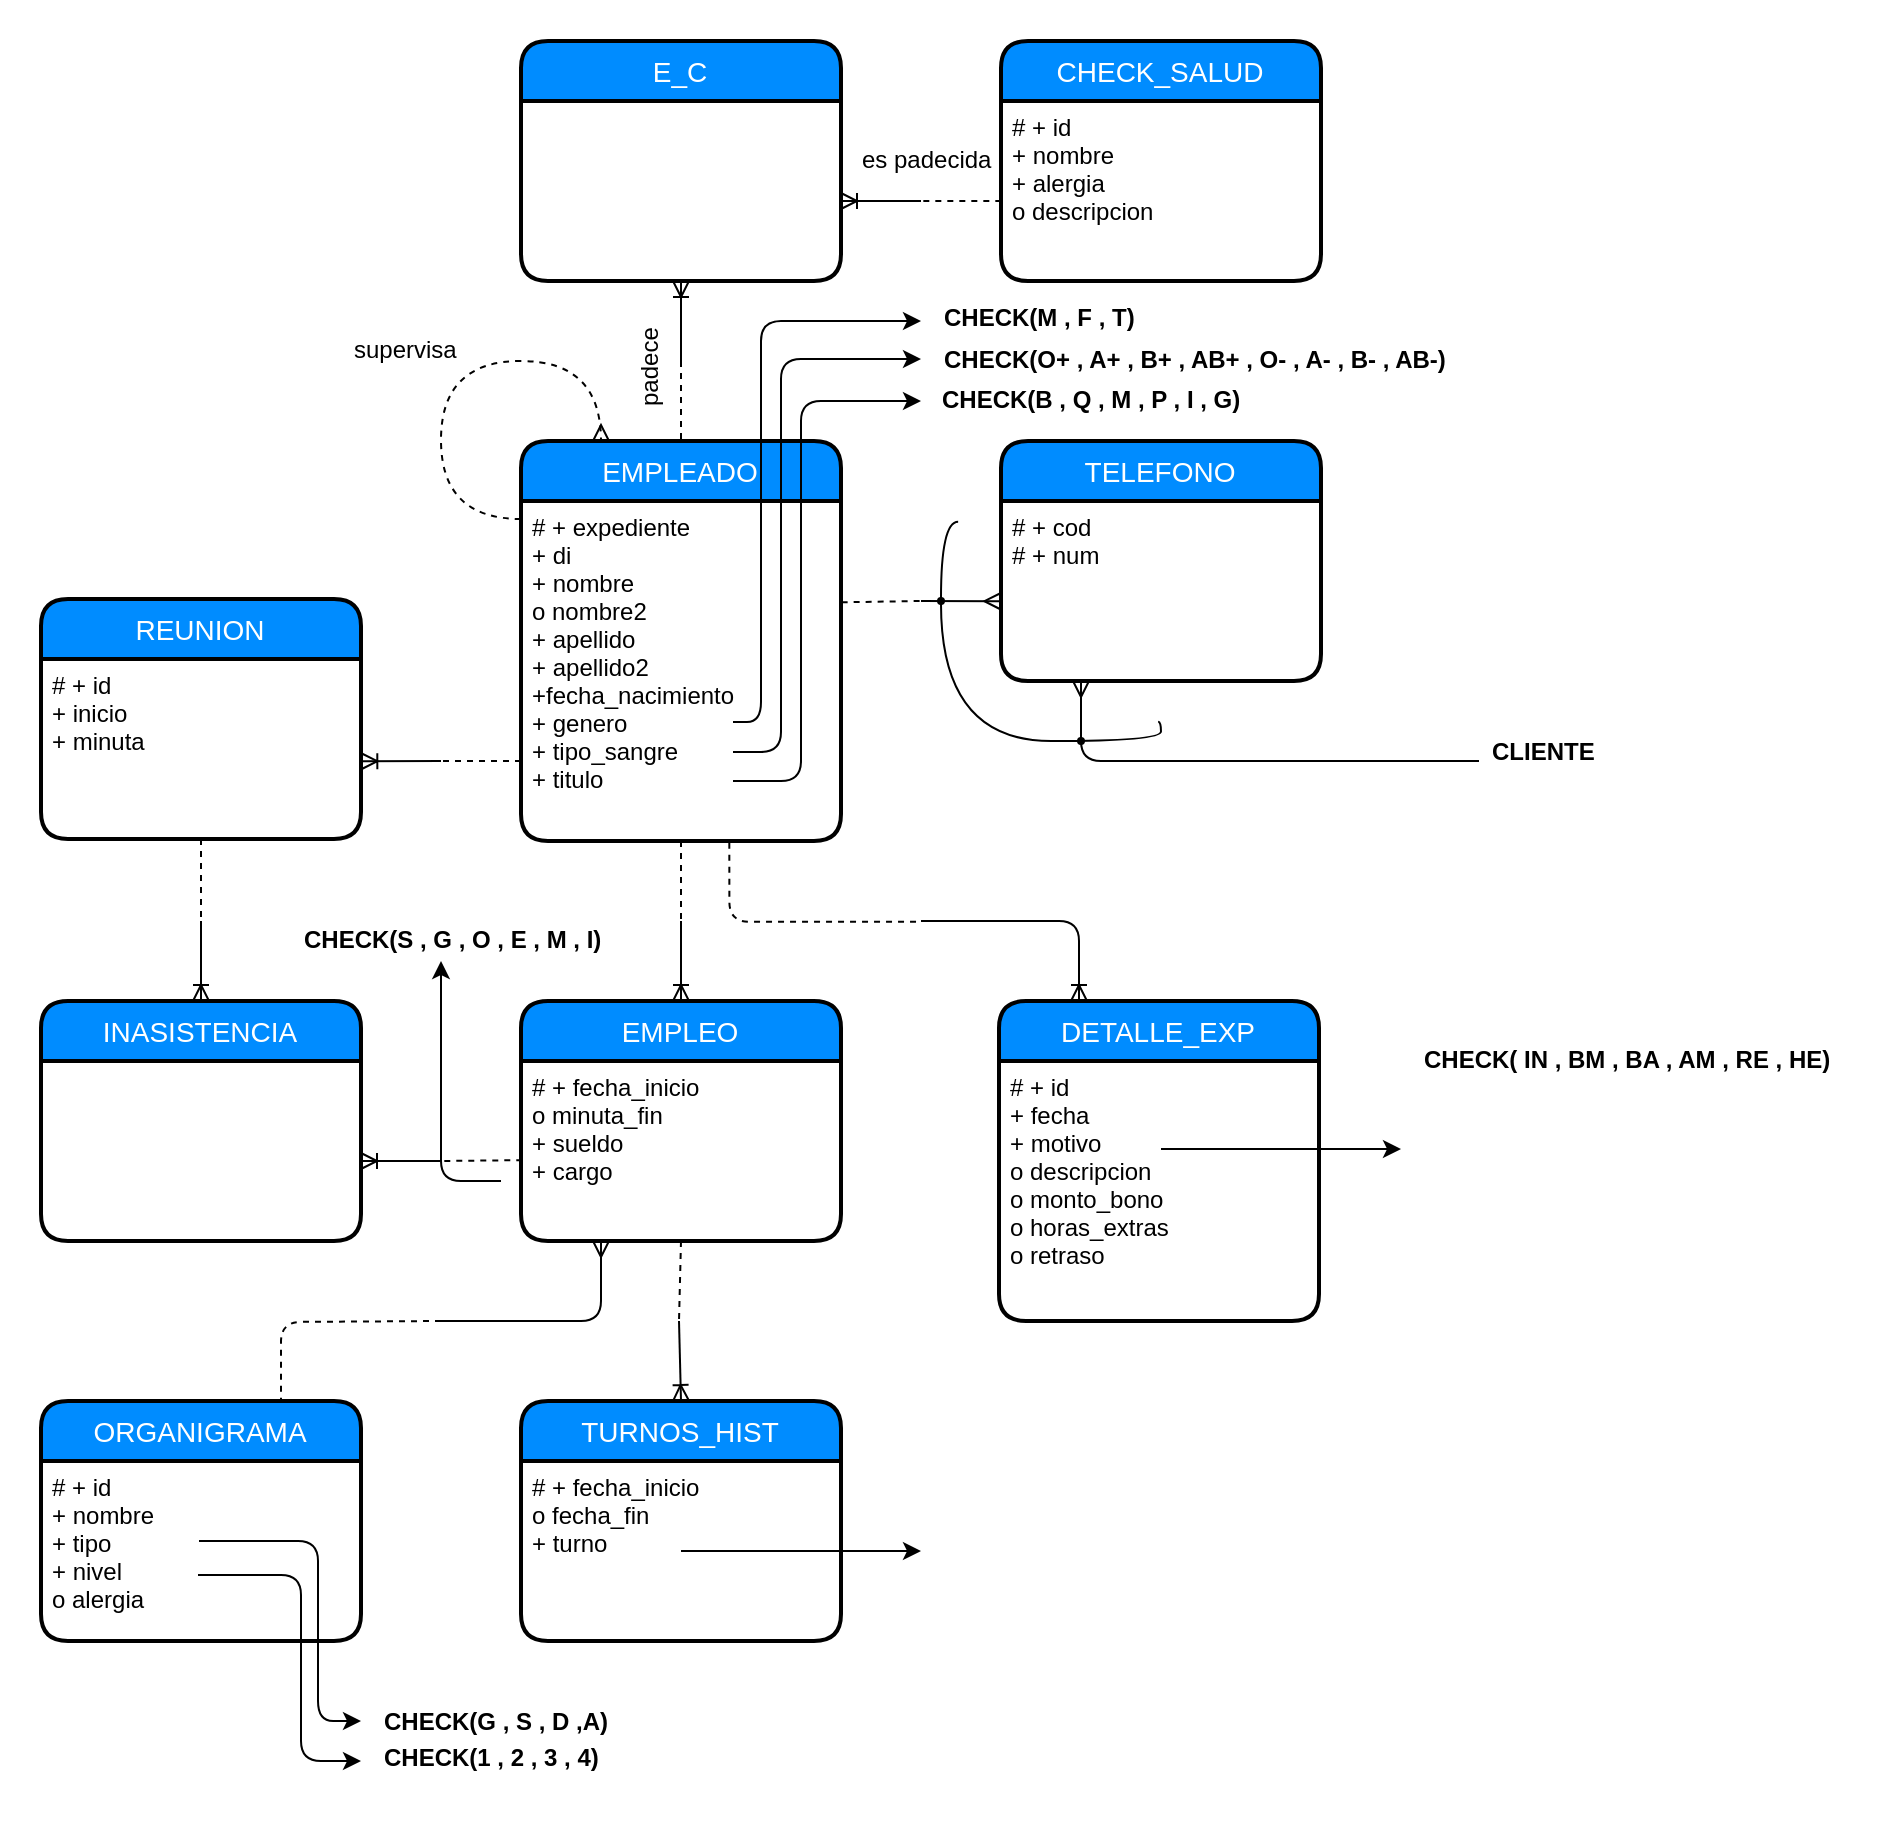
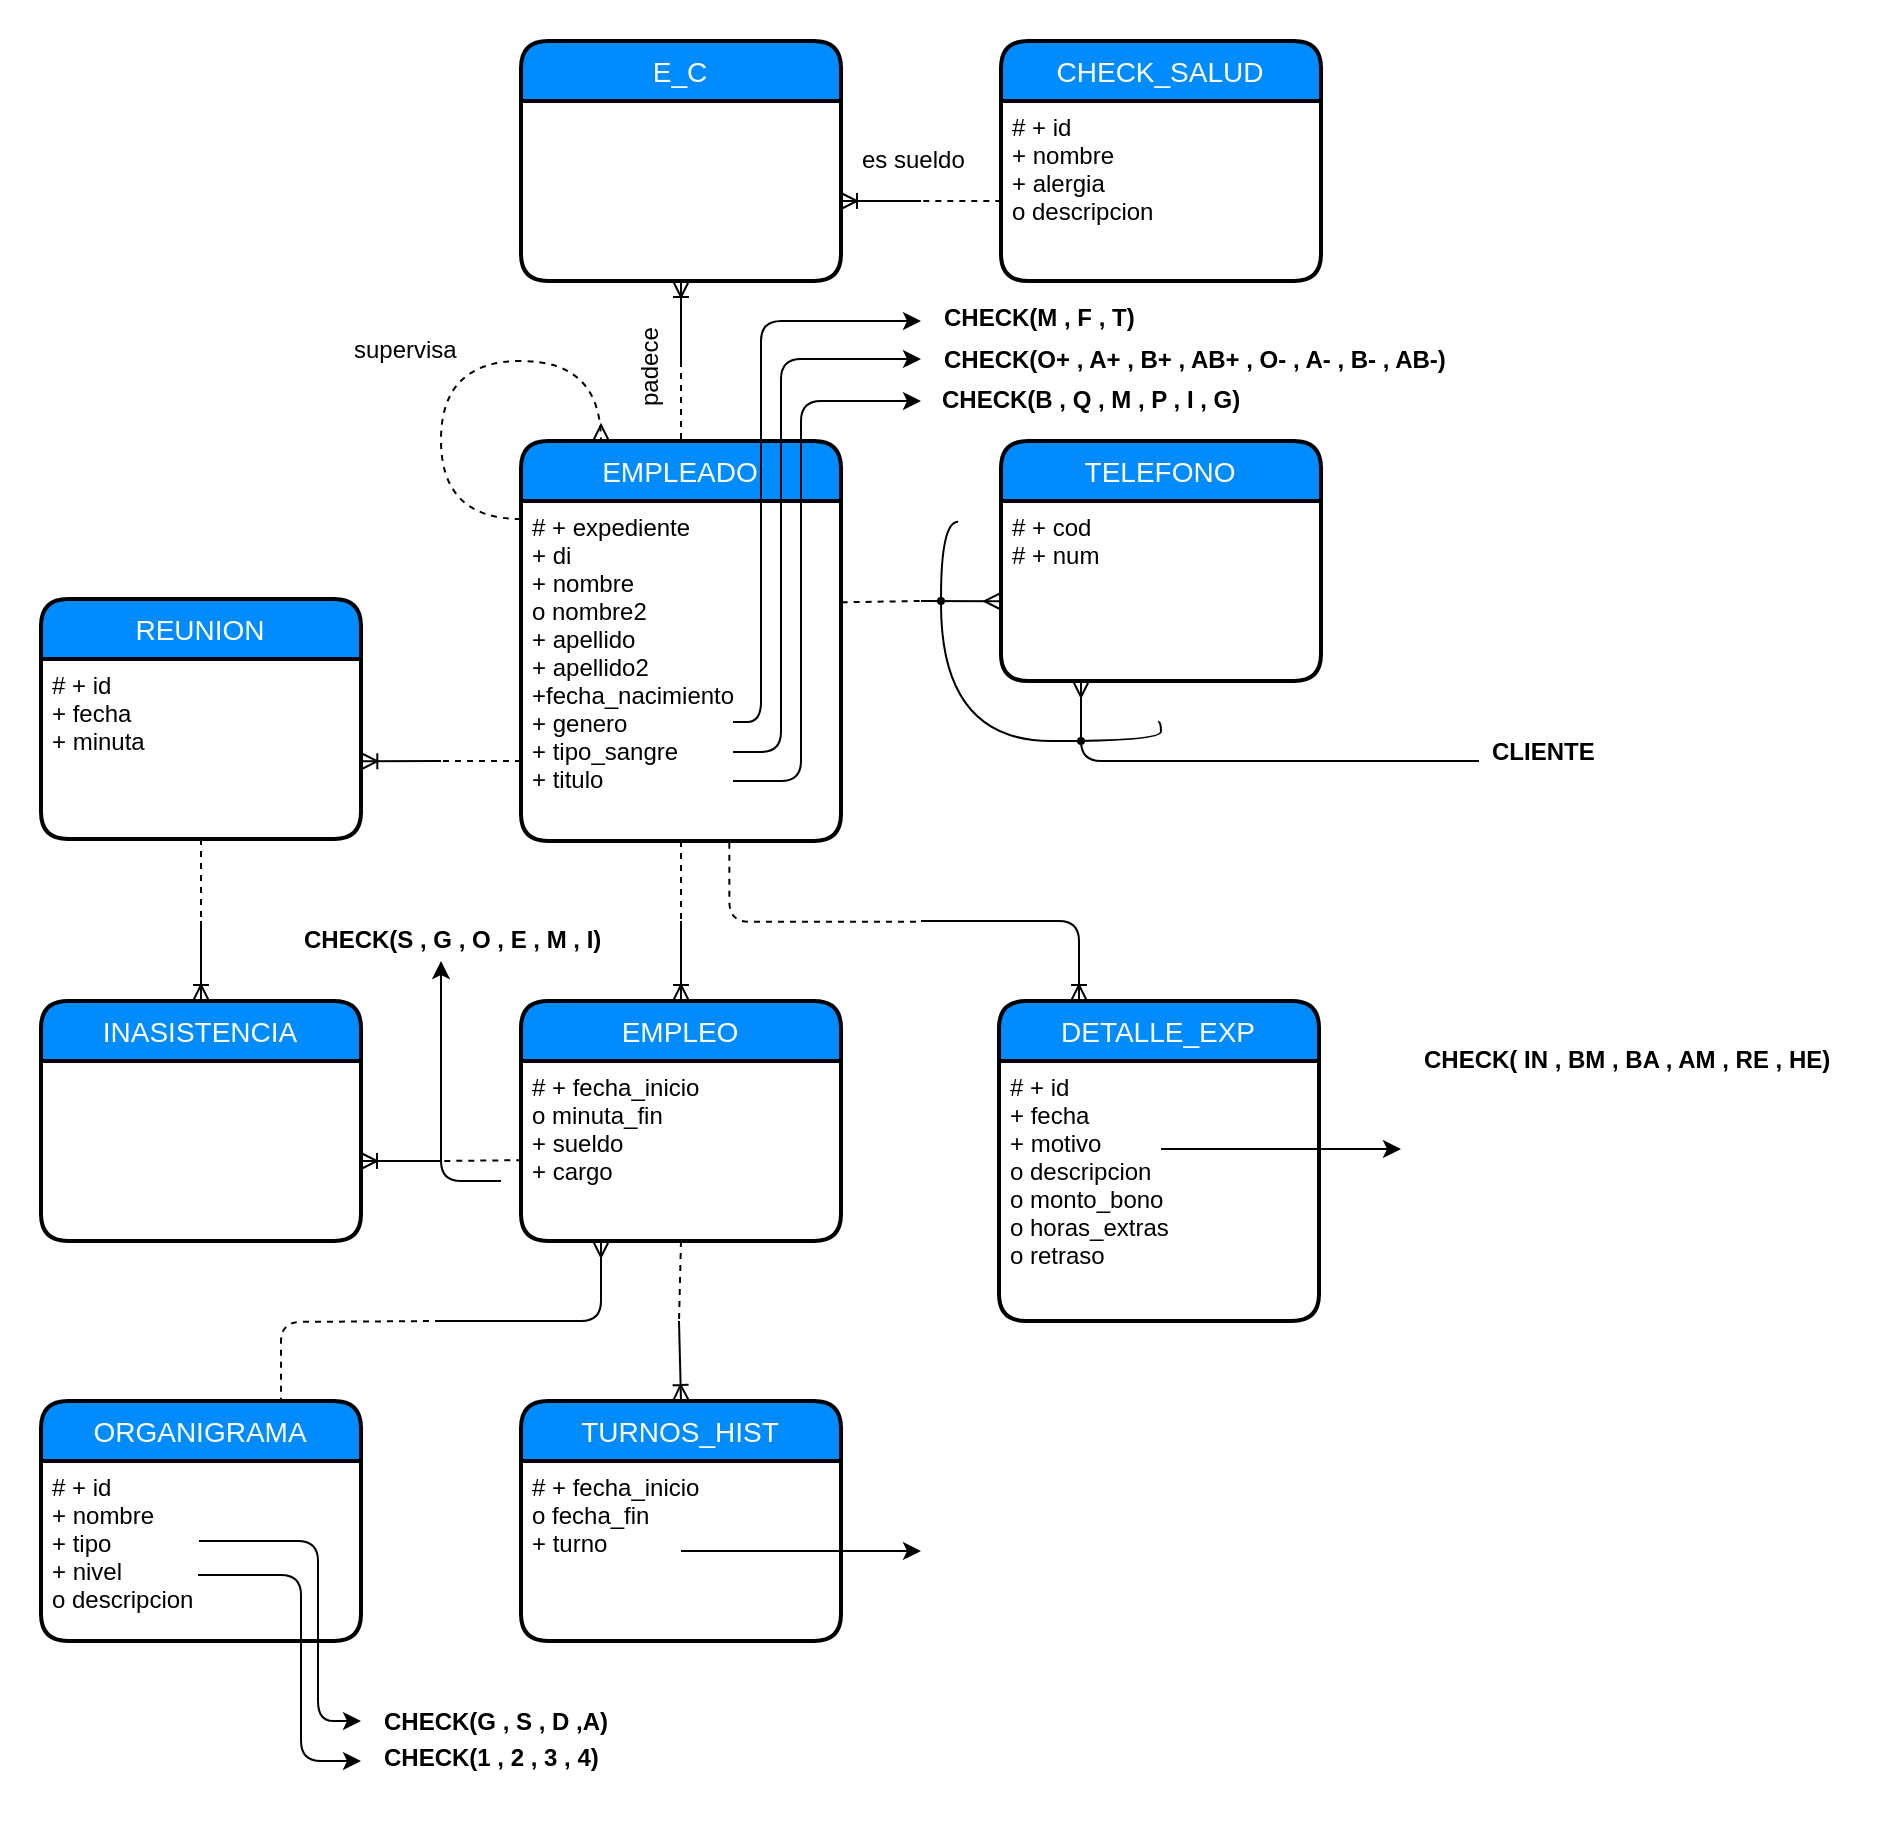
node "es padecida": label "es padecida" -> "es sueldo"
node "# + id + inicio + minuta": label "# + id + inicio + minuta" -> "# + id + fecha + minuta"
node "# + id + nombre + tipo + nivel o alergia": label "# + id + nombre + tipo + nivel o alergia" -> "# + id + nombre + tipo + nivel o descripcion"
